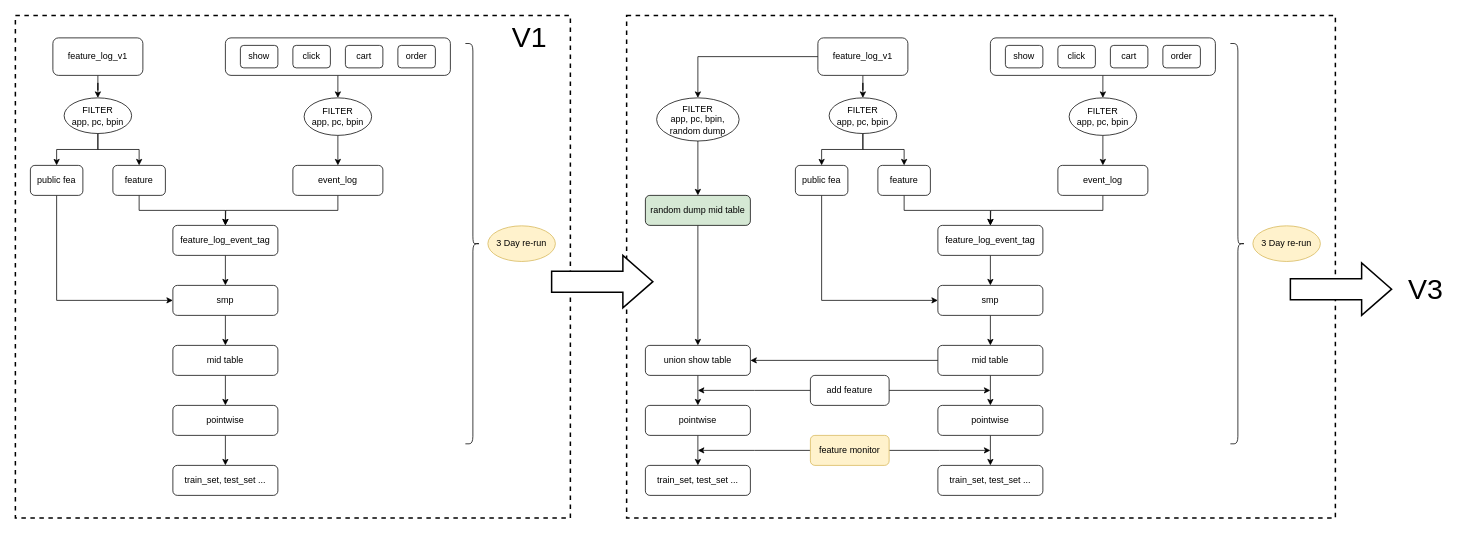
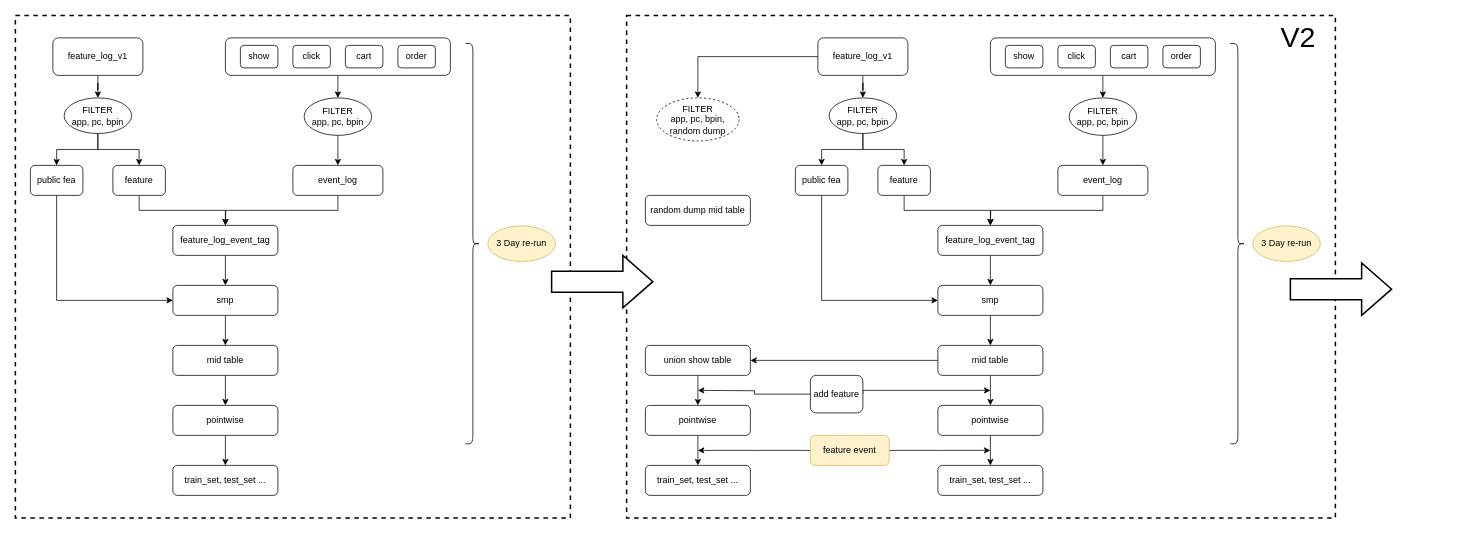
node "V1": removed
node "V2": added
node "FILTER app, pc, bpin, random dump": style solid -> dashed
edge "FILTER app, pc, bpin, random dump" -> "random dump mid table": removed
node "random dump mid table": fillcolor #d5e8d4 -> #ffffff
node "V3": removed
edge "random dump mid table" -> "union show table": removed
node "add feature": size 79x30 -> 53x38
node "feature monitor": label "feature monitor" -> "feature event"
